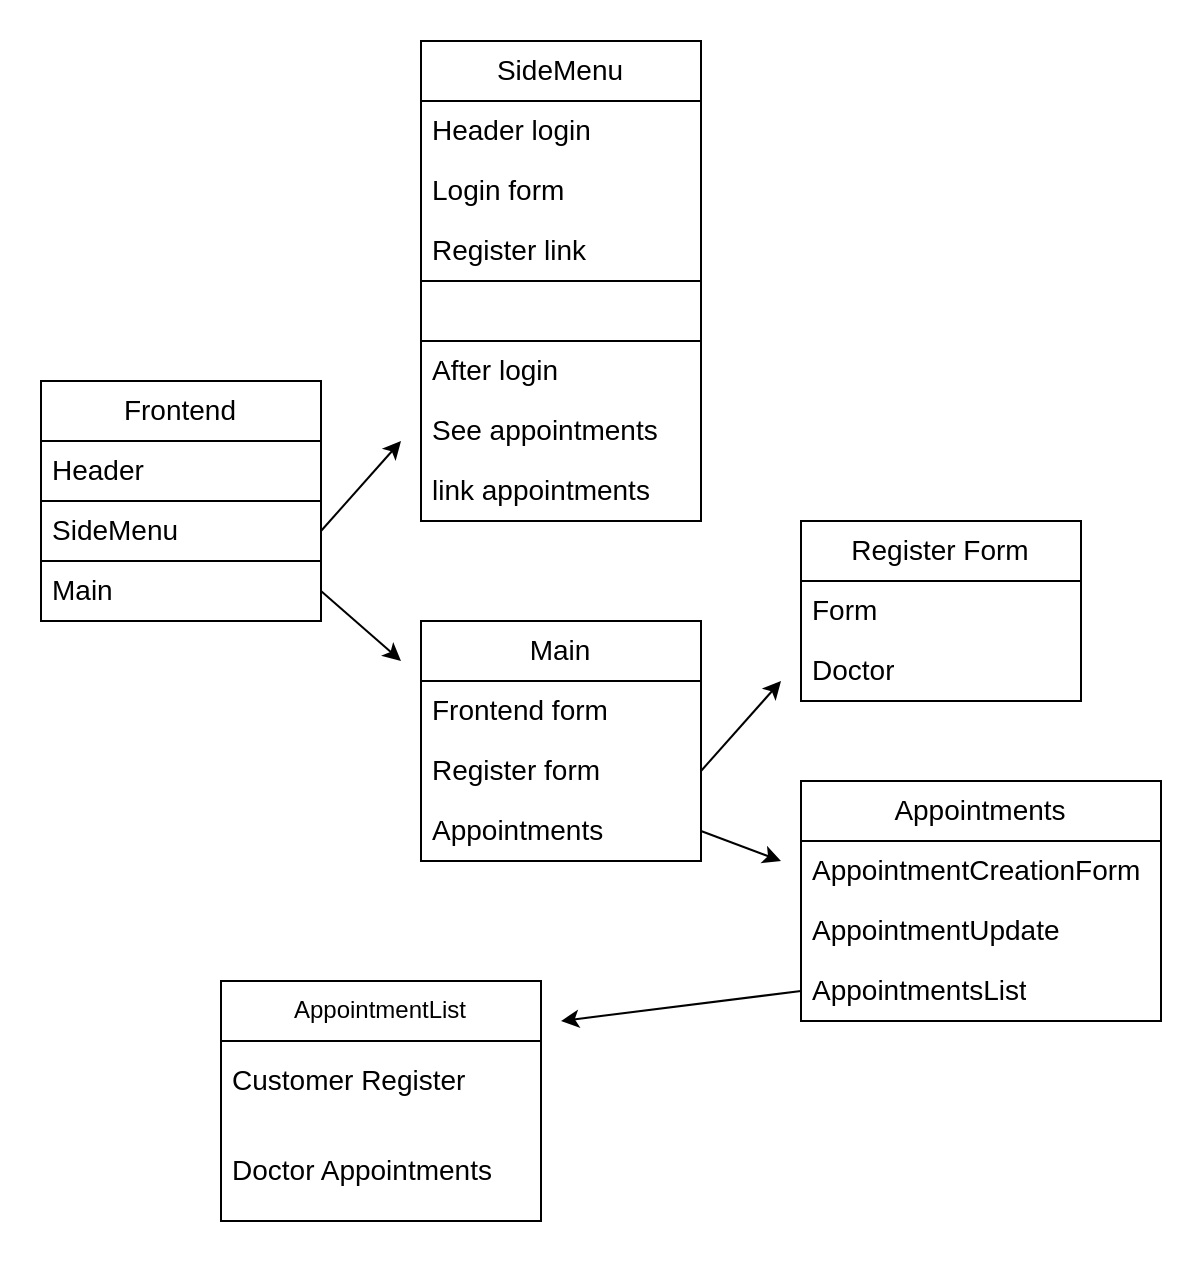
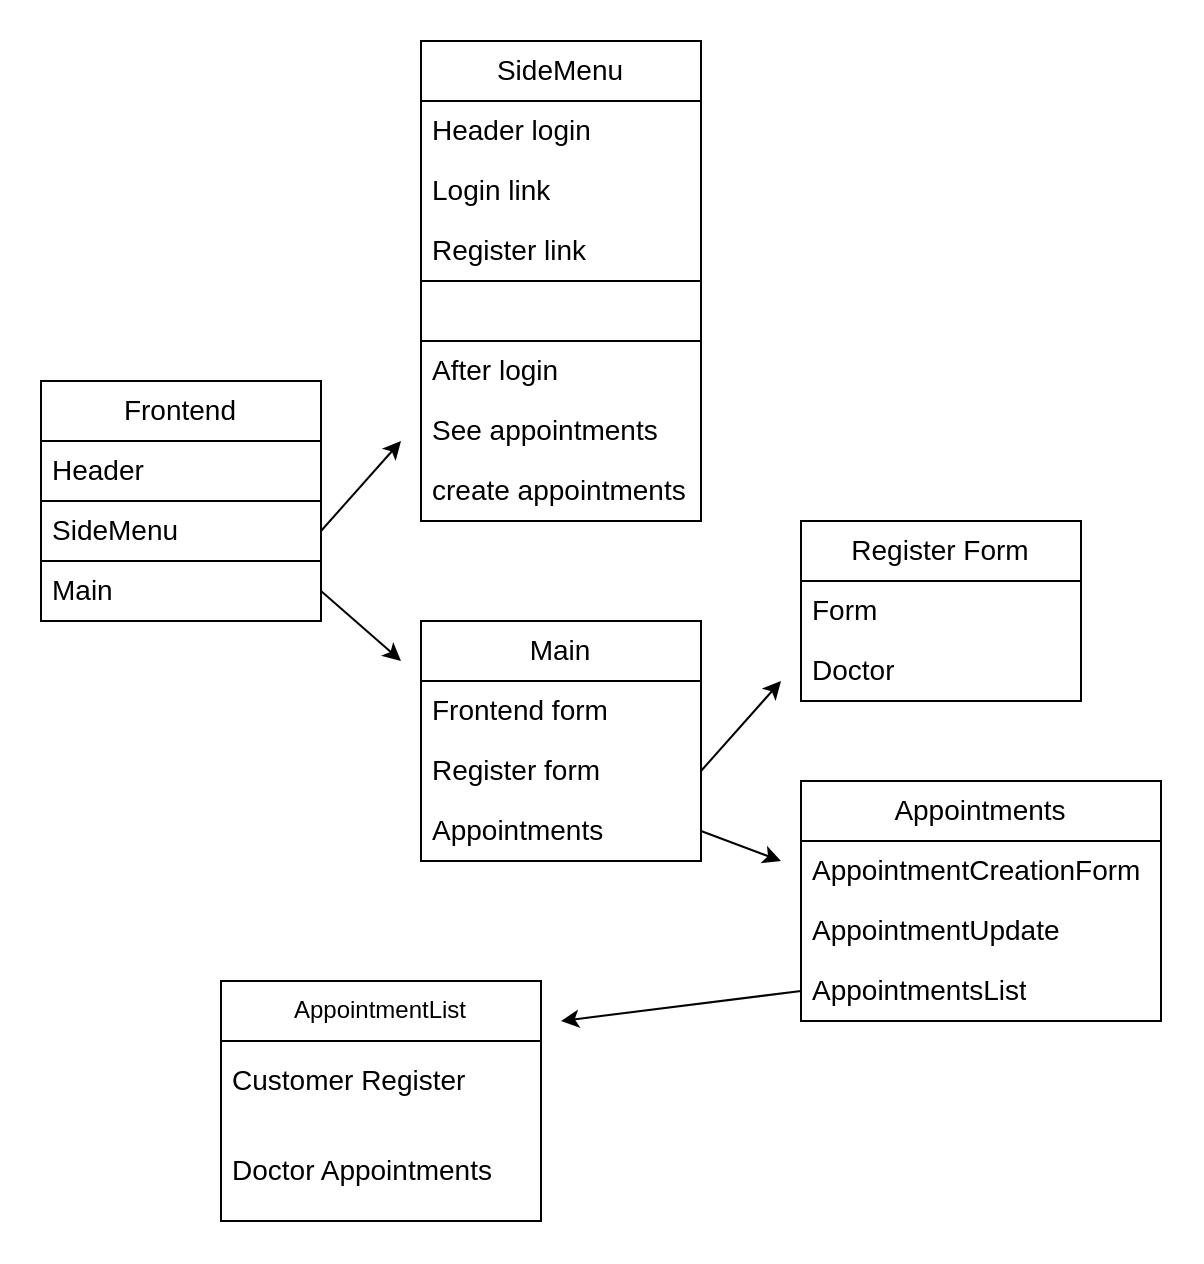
node "Login form": label "Login form" -> "Login link"
node "link appointments": label "link appointments" -> "create appointments"
